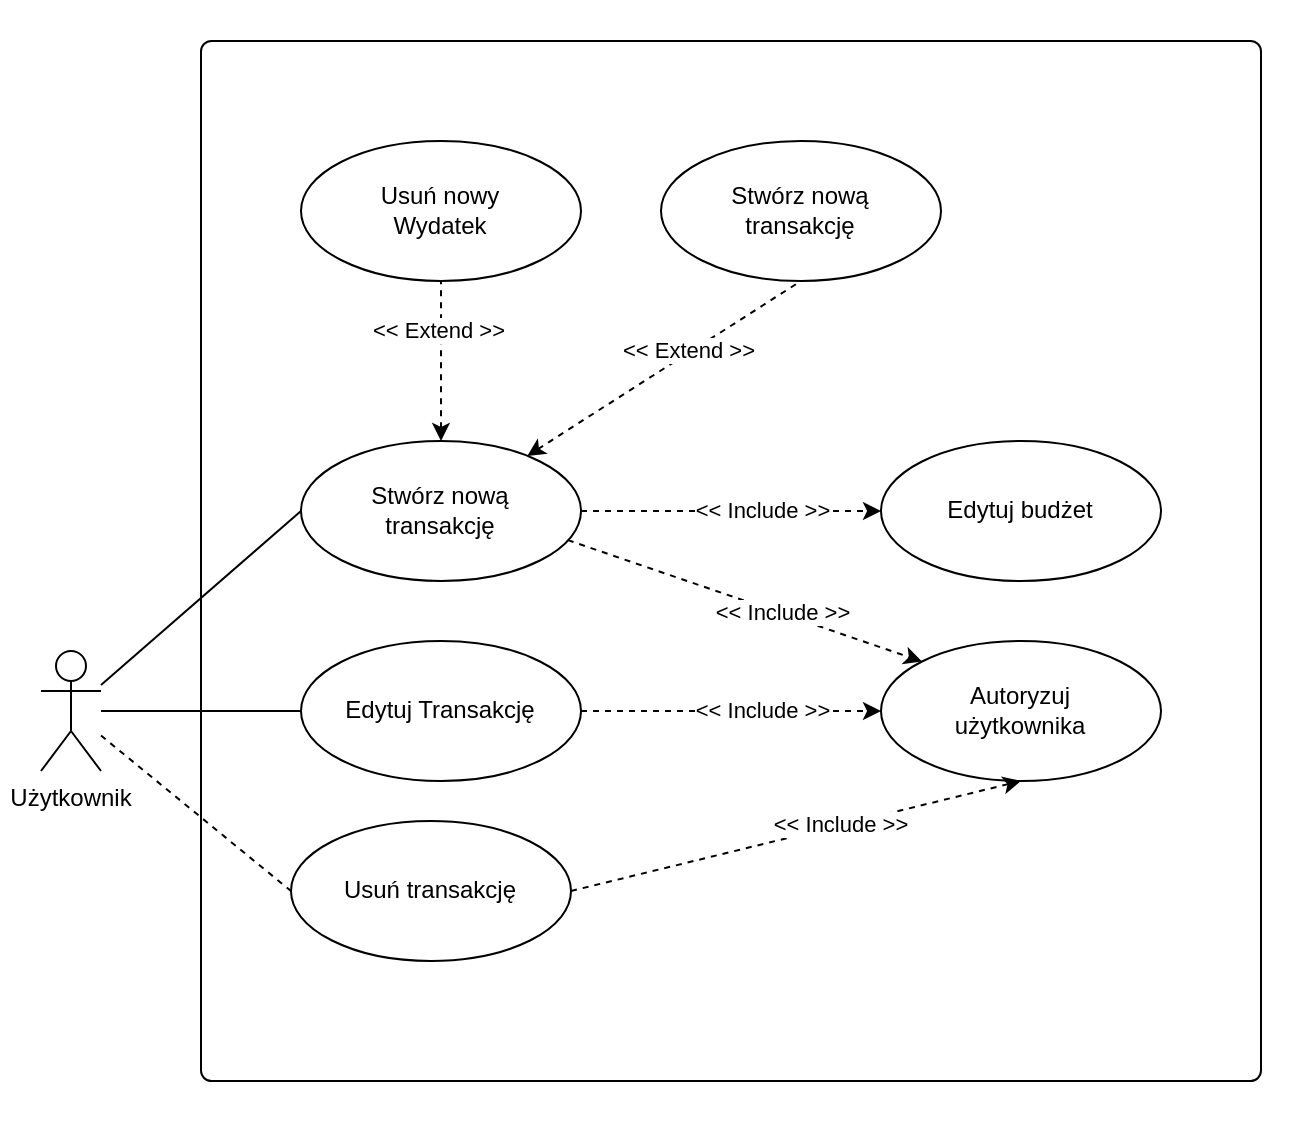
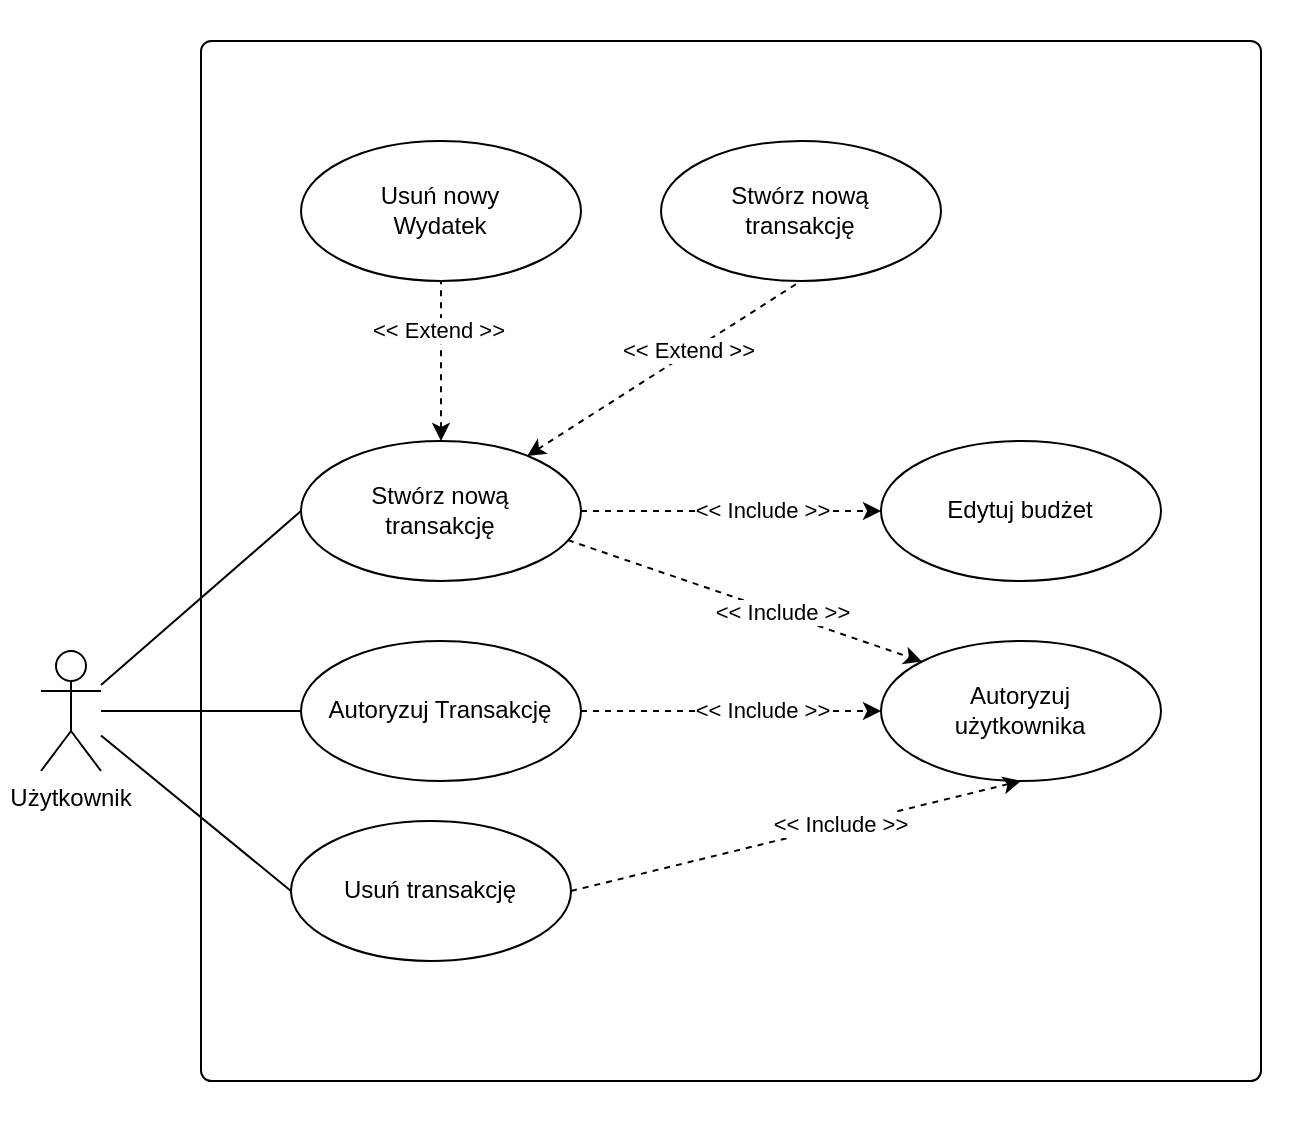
node "Edytuj Transakcję": label "Edytuj Transakcję" -> "Autoryzuj Transakcję"
edge "Użytkownik" -- "Usuń transakcję": style dashed -> solid
